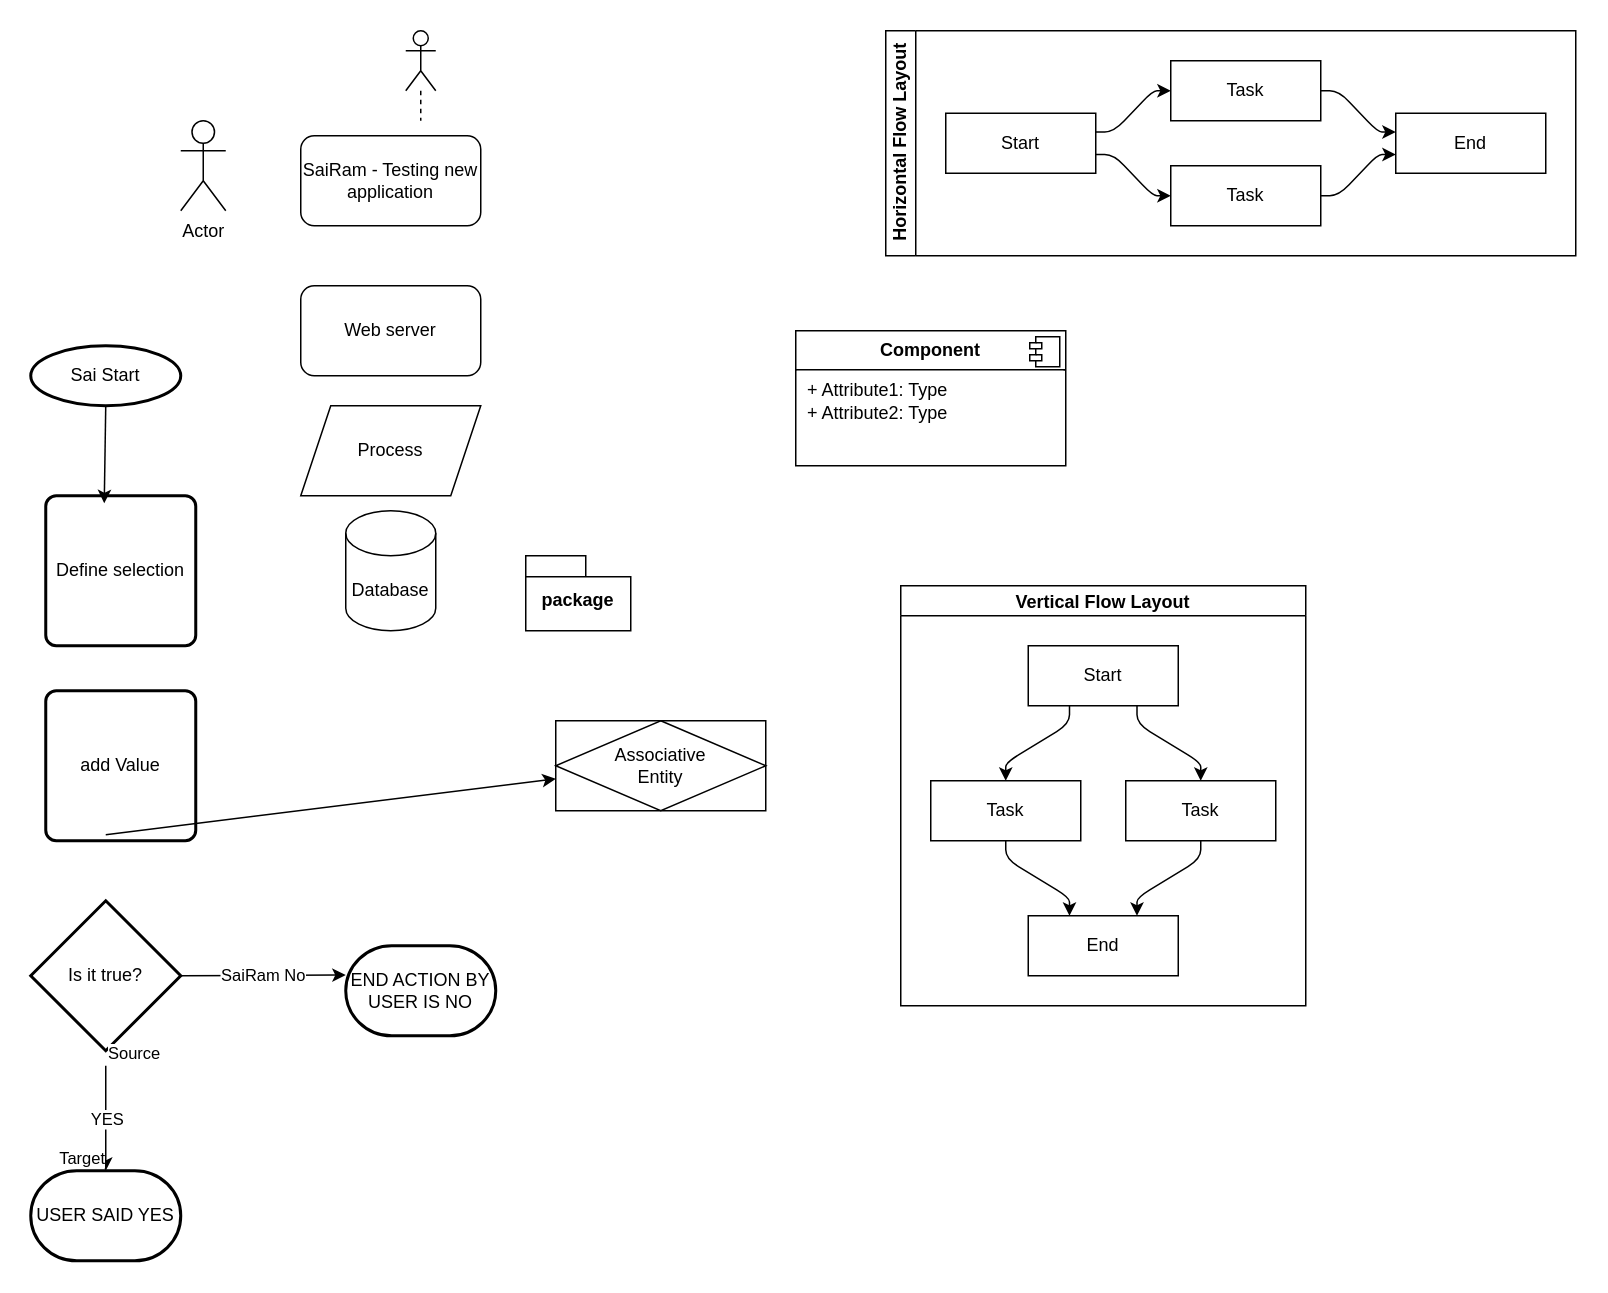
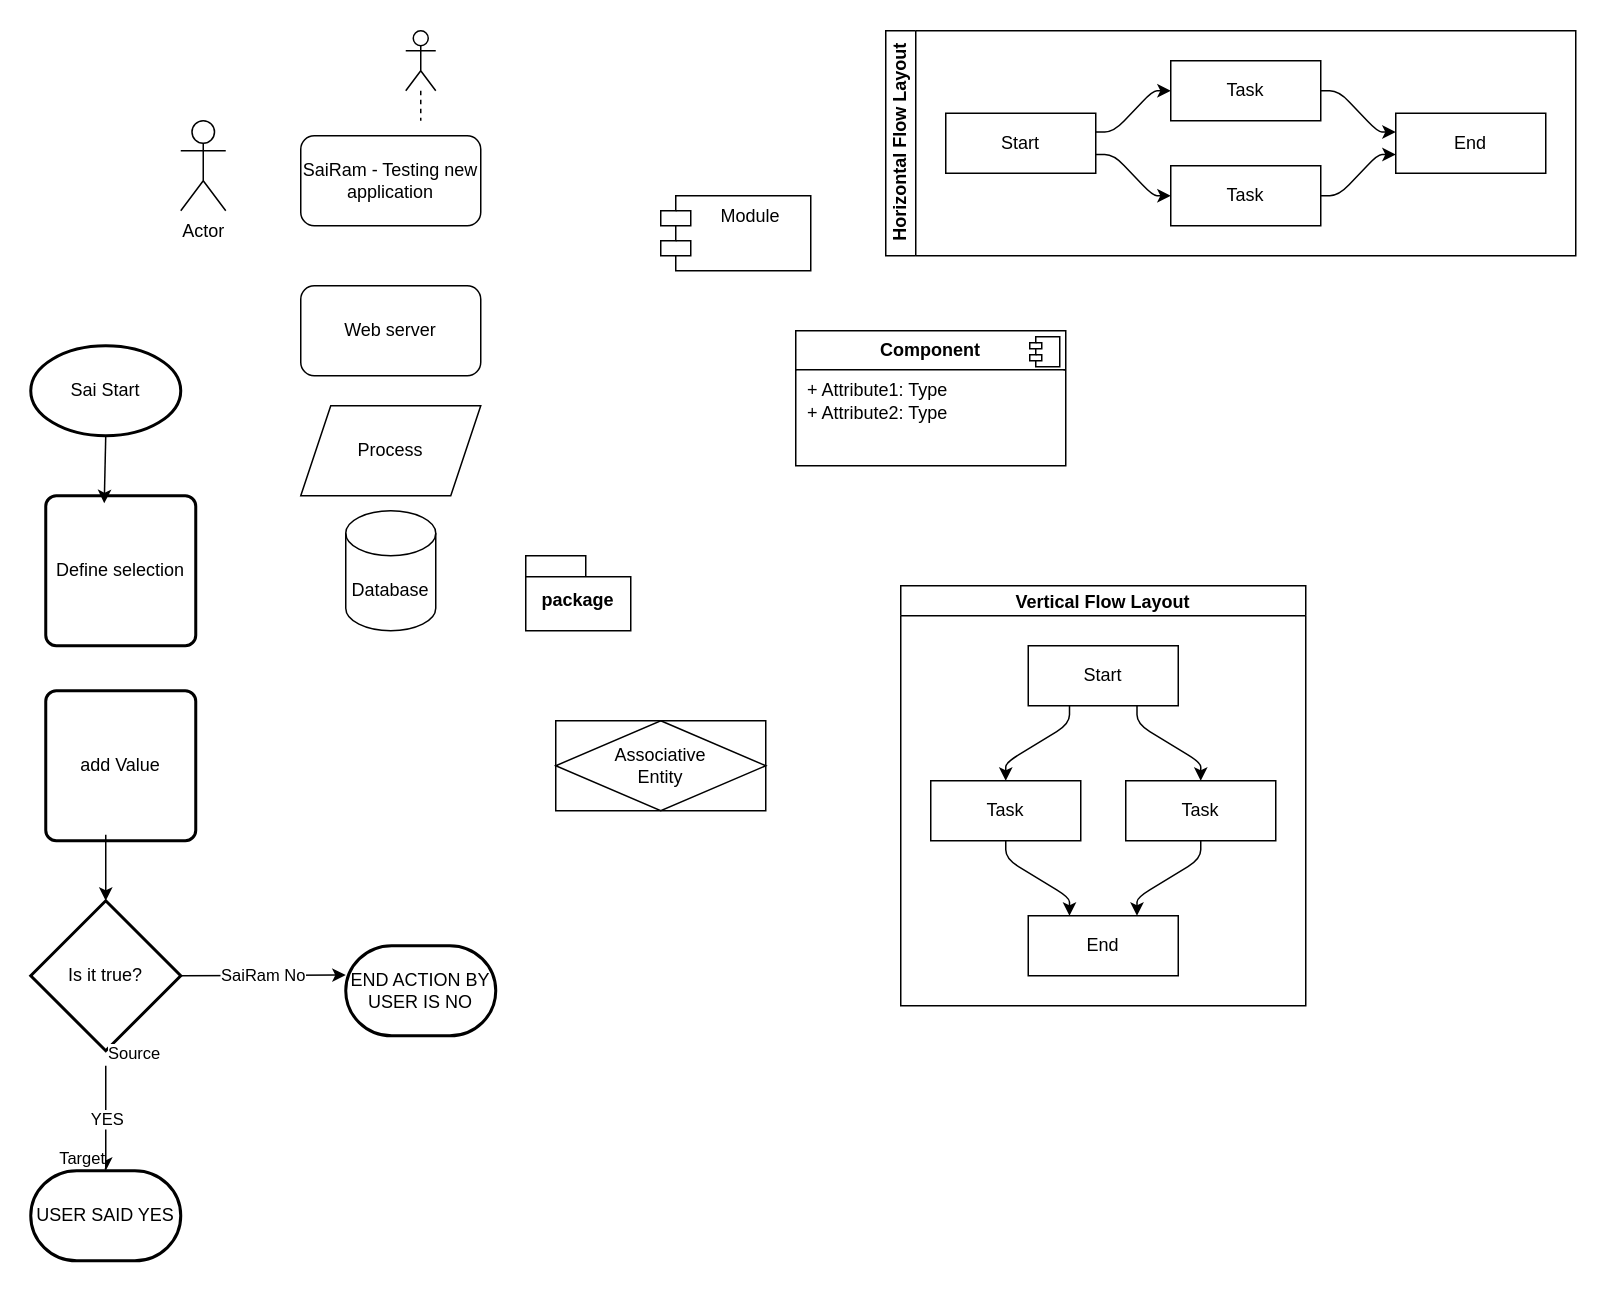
node "Module": added
node "Sai Start": size 150x60 -> 150x90
edge "add Value" -> "Associative Entity": now "add Value" -> "Is it true?"
